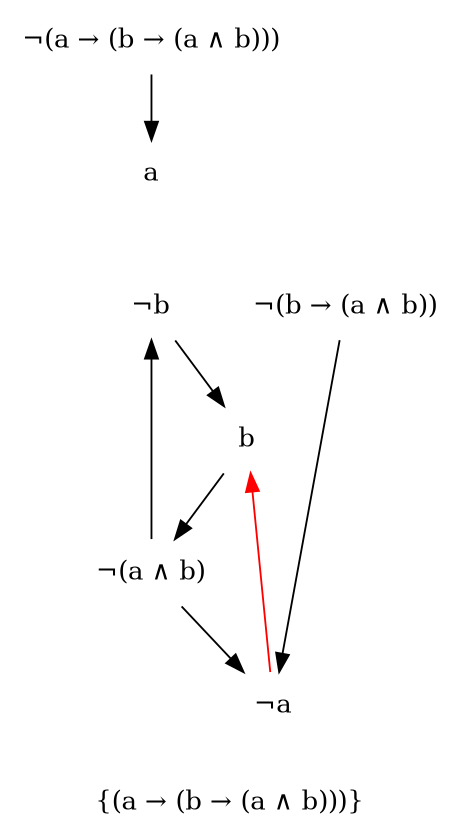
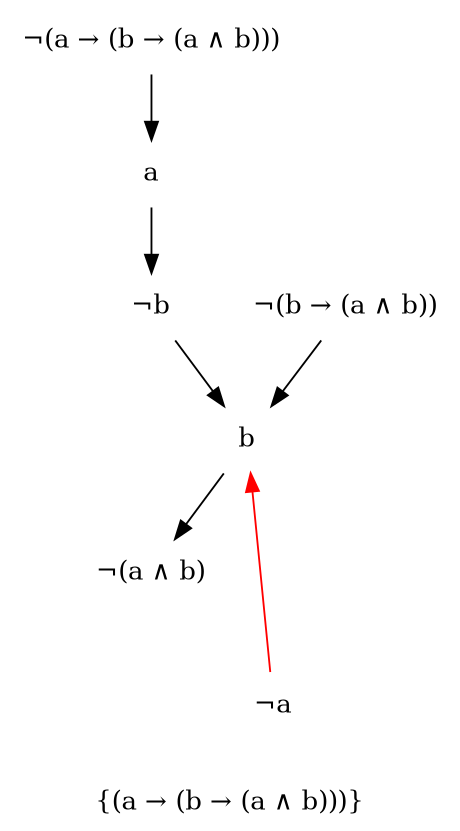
edge "¬(a ∧ b)" -> "¬b": now "a" -> "¬b"
edge "¬(b → (a ∧ b))" -> "¬a": now "¬(b → (a ∧ b))" -> "b"
edge "¬(a ∧ b)" -> "¬a": removed
